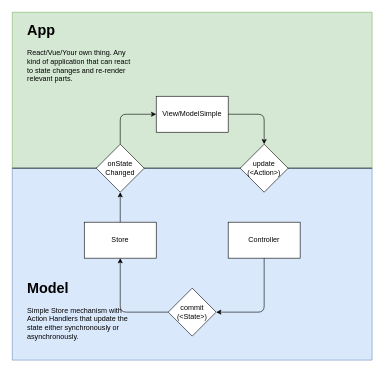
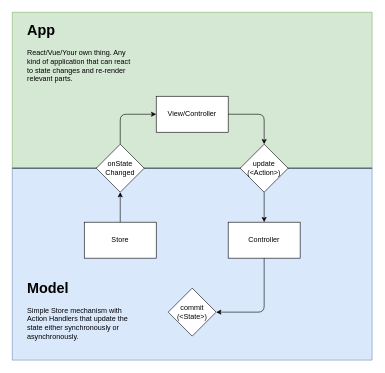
node "View/ModelSimple": label "View/ModelSimple" -> "View/Controller"
edge "update (<Action>)" -> "Controller": added
edge "commit (<State>)" -> "Store": removed
